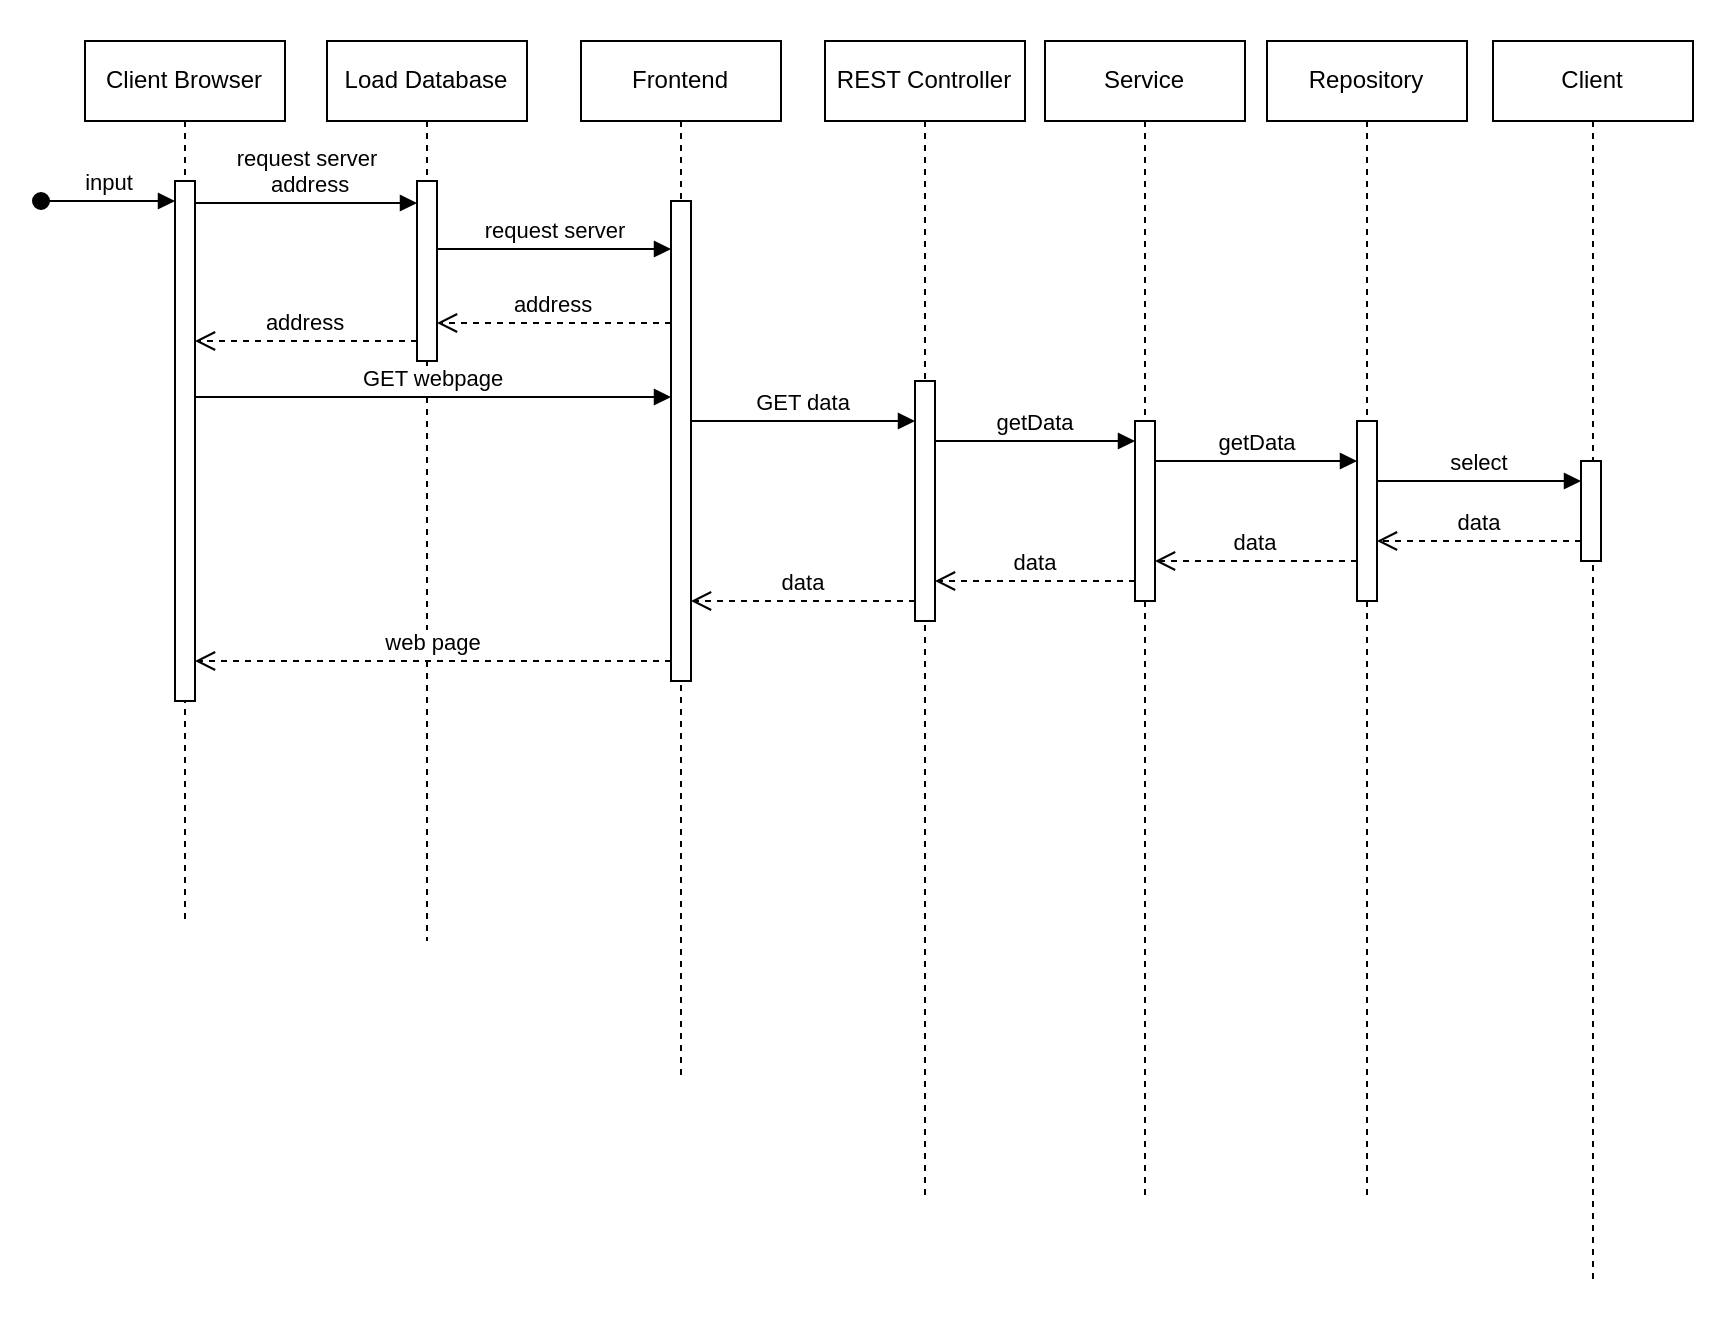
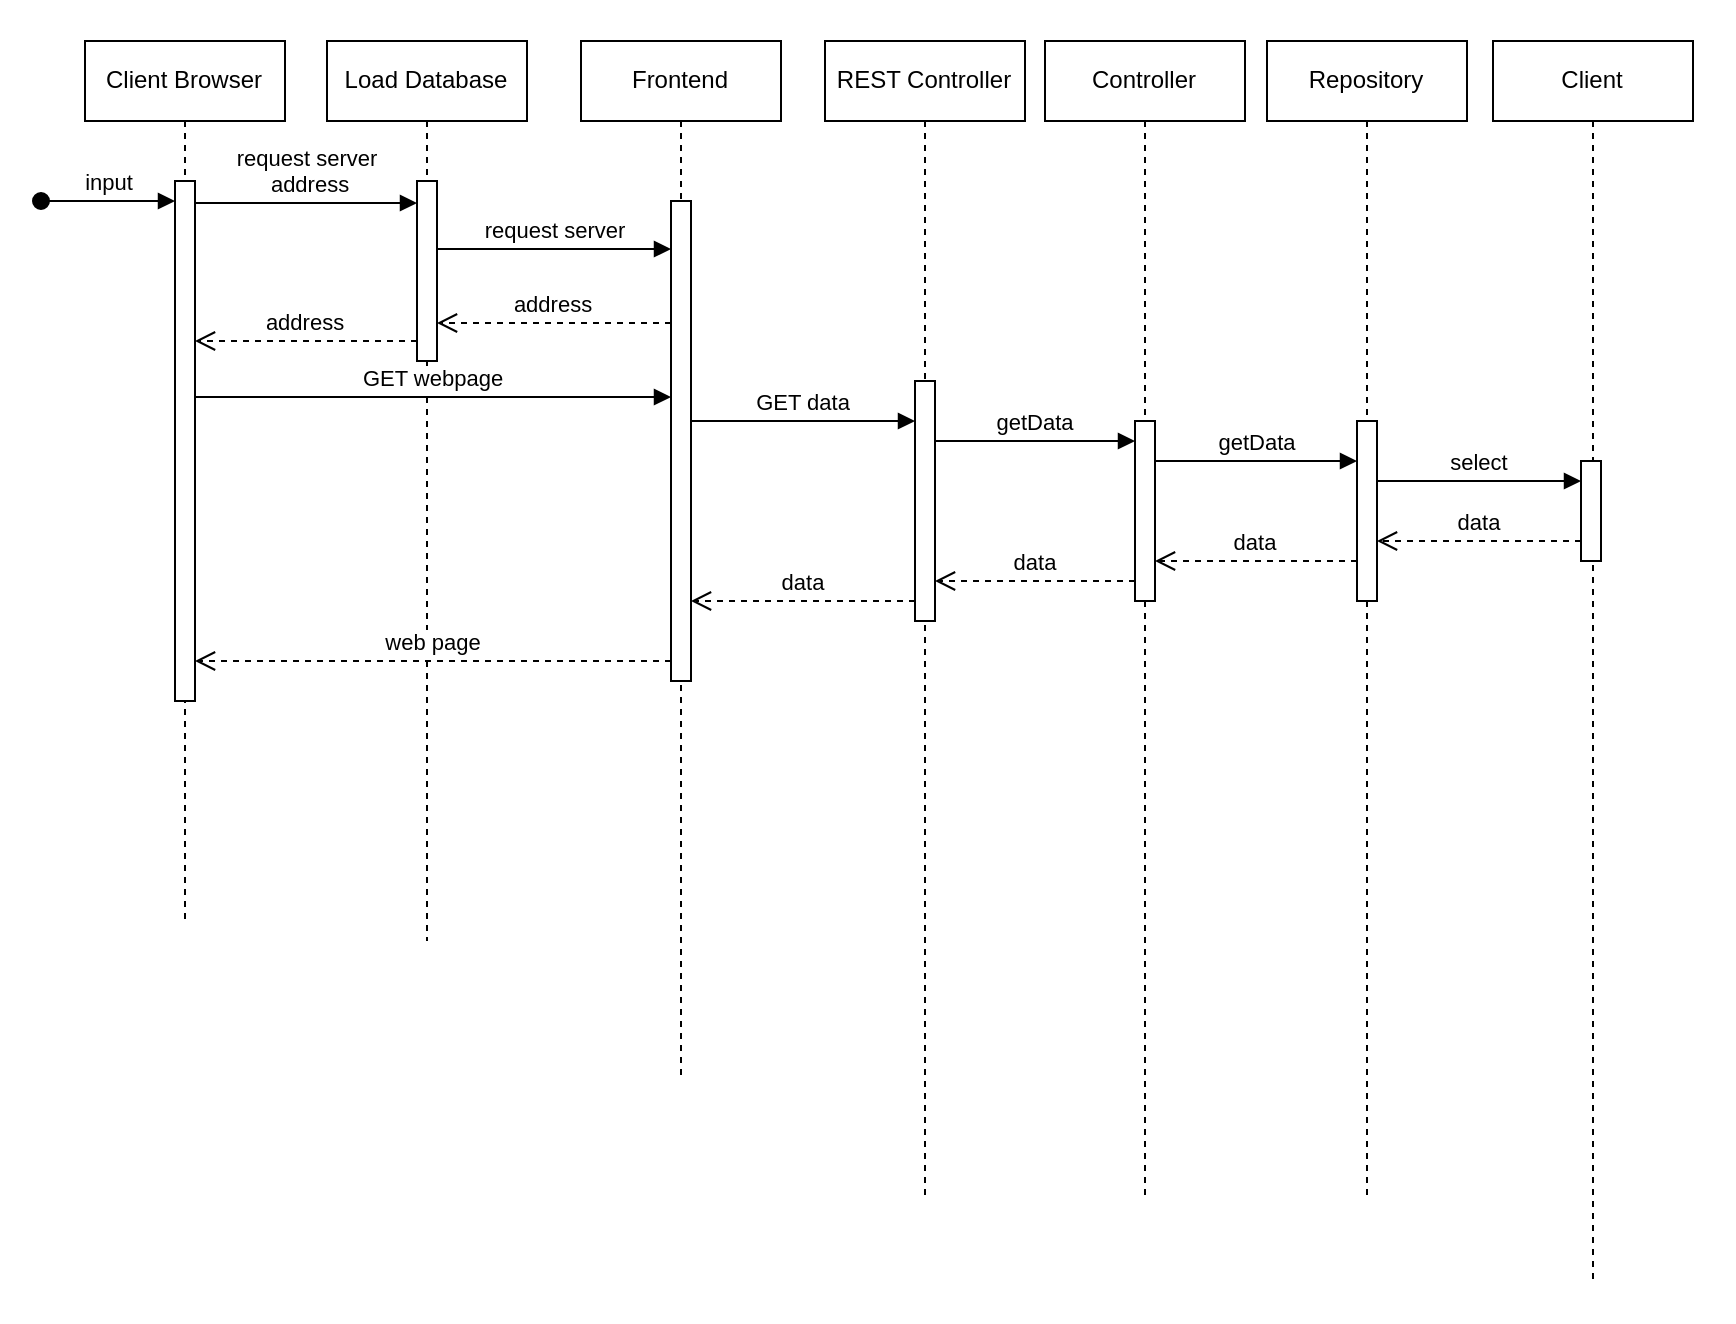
node "Service": label "Service" -> "Controller"
